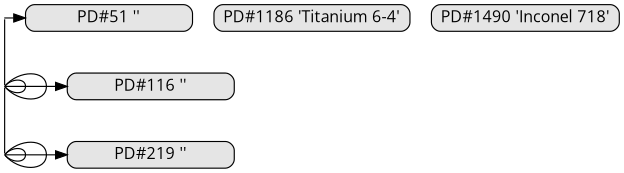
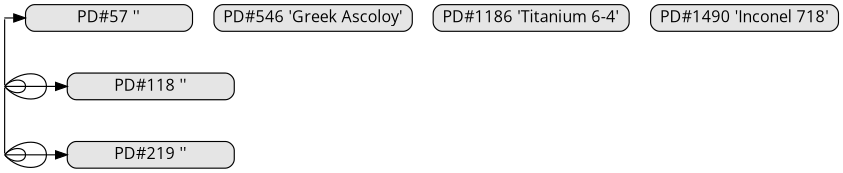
node "PD#51 ''": label "PD#51 ''" -> "PD#57 ''"
node "PD#546 'Greek Ascoloy'": added
node "PD#116 ''": label "PD#116 ''" -> "PD#118 ''"
